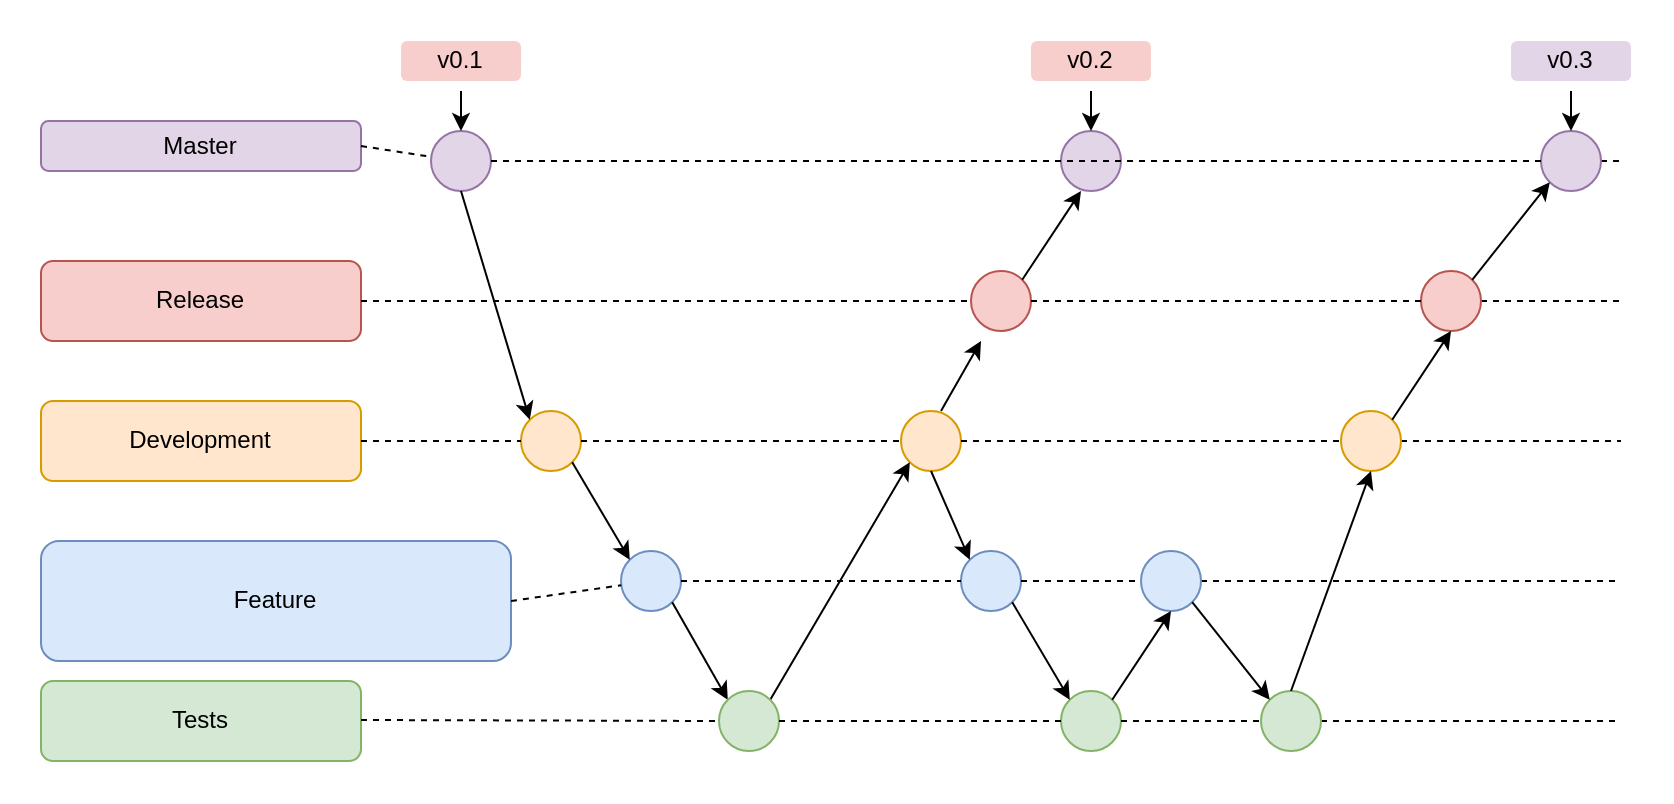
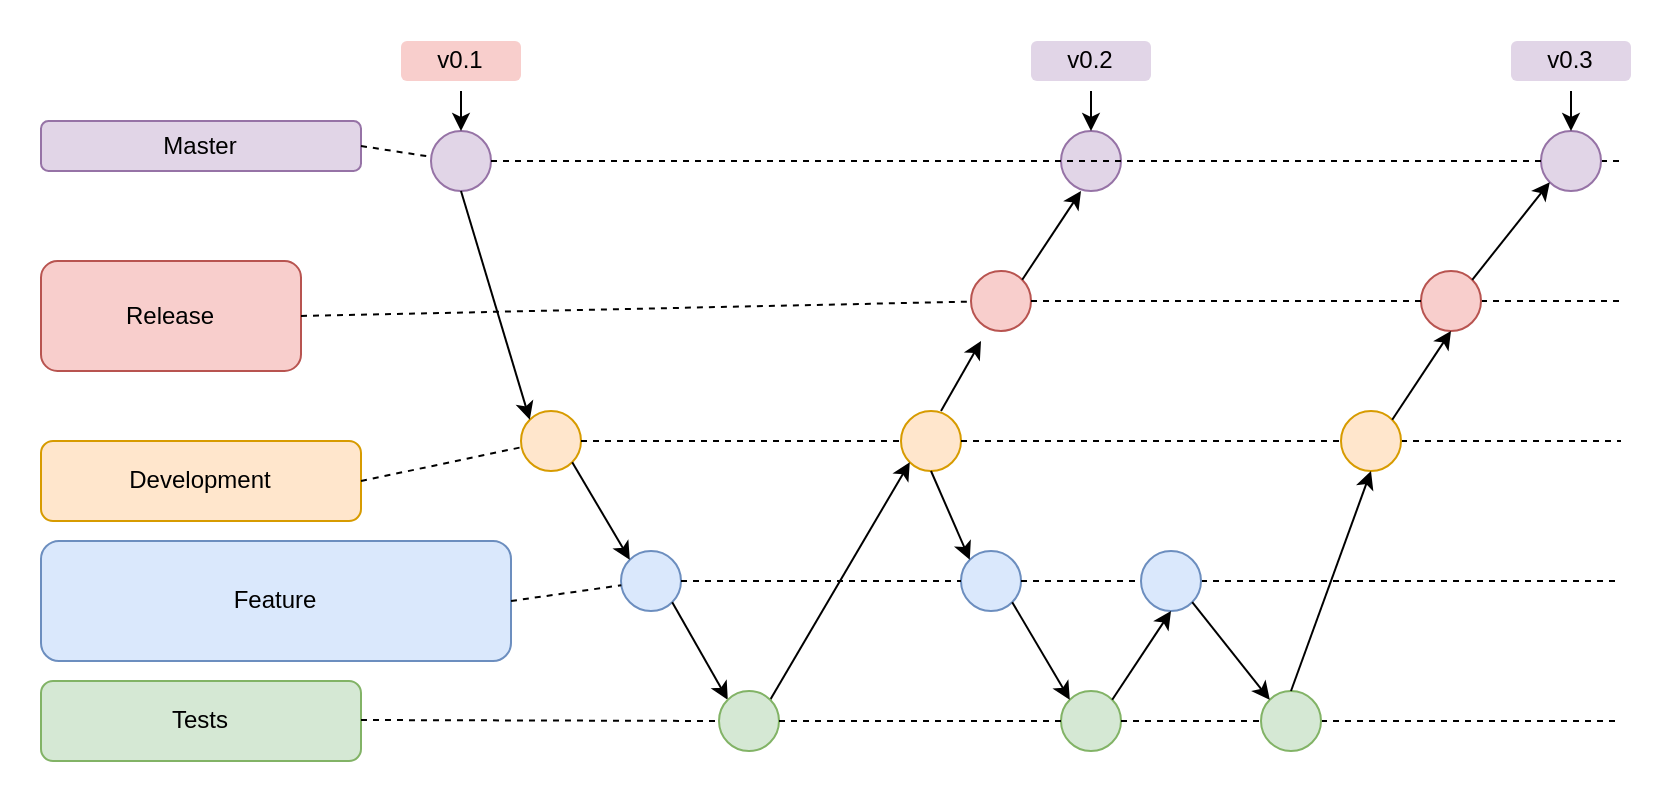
node "v0.2": fillcolor #f8cecc -> #e1d5e7
node "Release": size 320x80 -> 260x110
node "Development": moved (201, 441) -> (201, 481)
